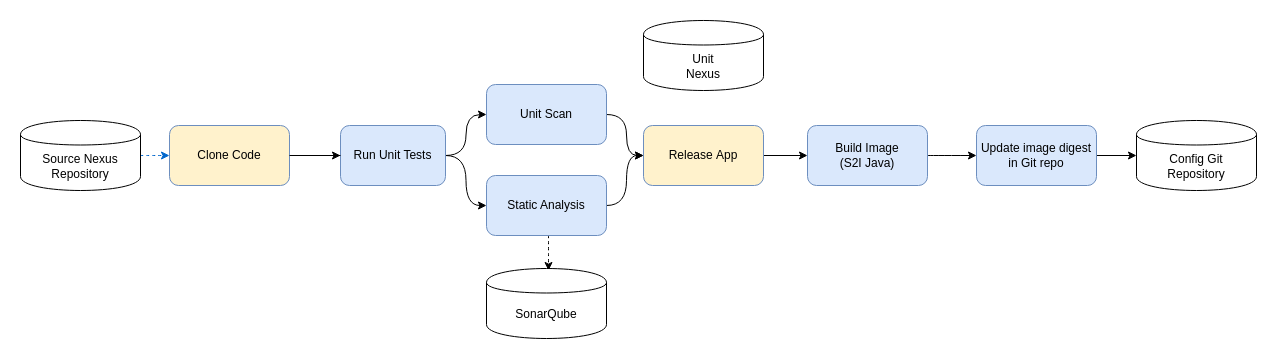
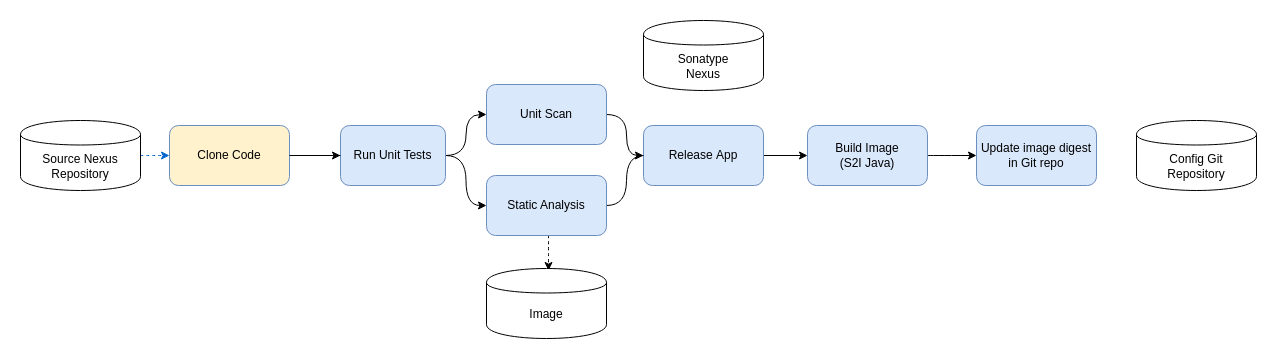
node "Unit Nexus": label "Unit Nexus" -> "Sonatype Nexus"
node "Release App": fillcolor #fff2cc -> #dae8fc
edge "Update image digest in Git repo" -> "Config Git Repository": removed
edge "Static Analysis" -> "Release App": arrowhead classic -> none
node "SonarQube": label "SonarQube" -> "Image"
